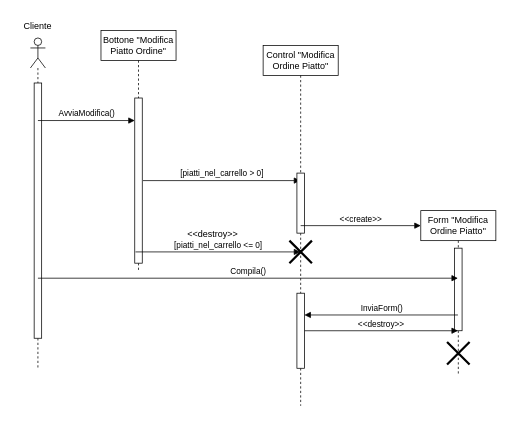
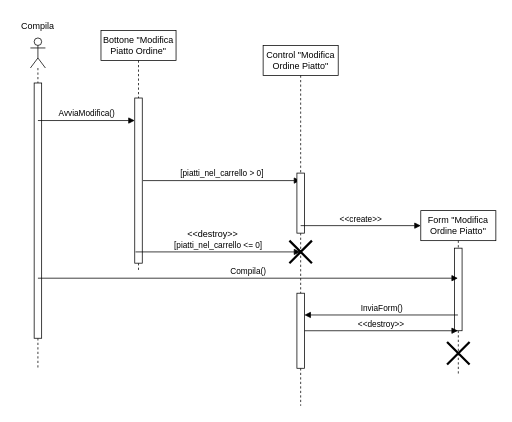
node "Cliente": label "Cliente" -> "Compila"
